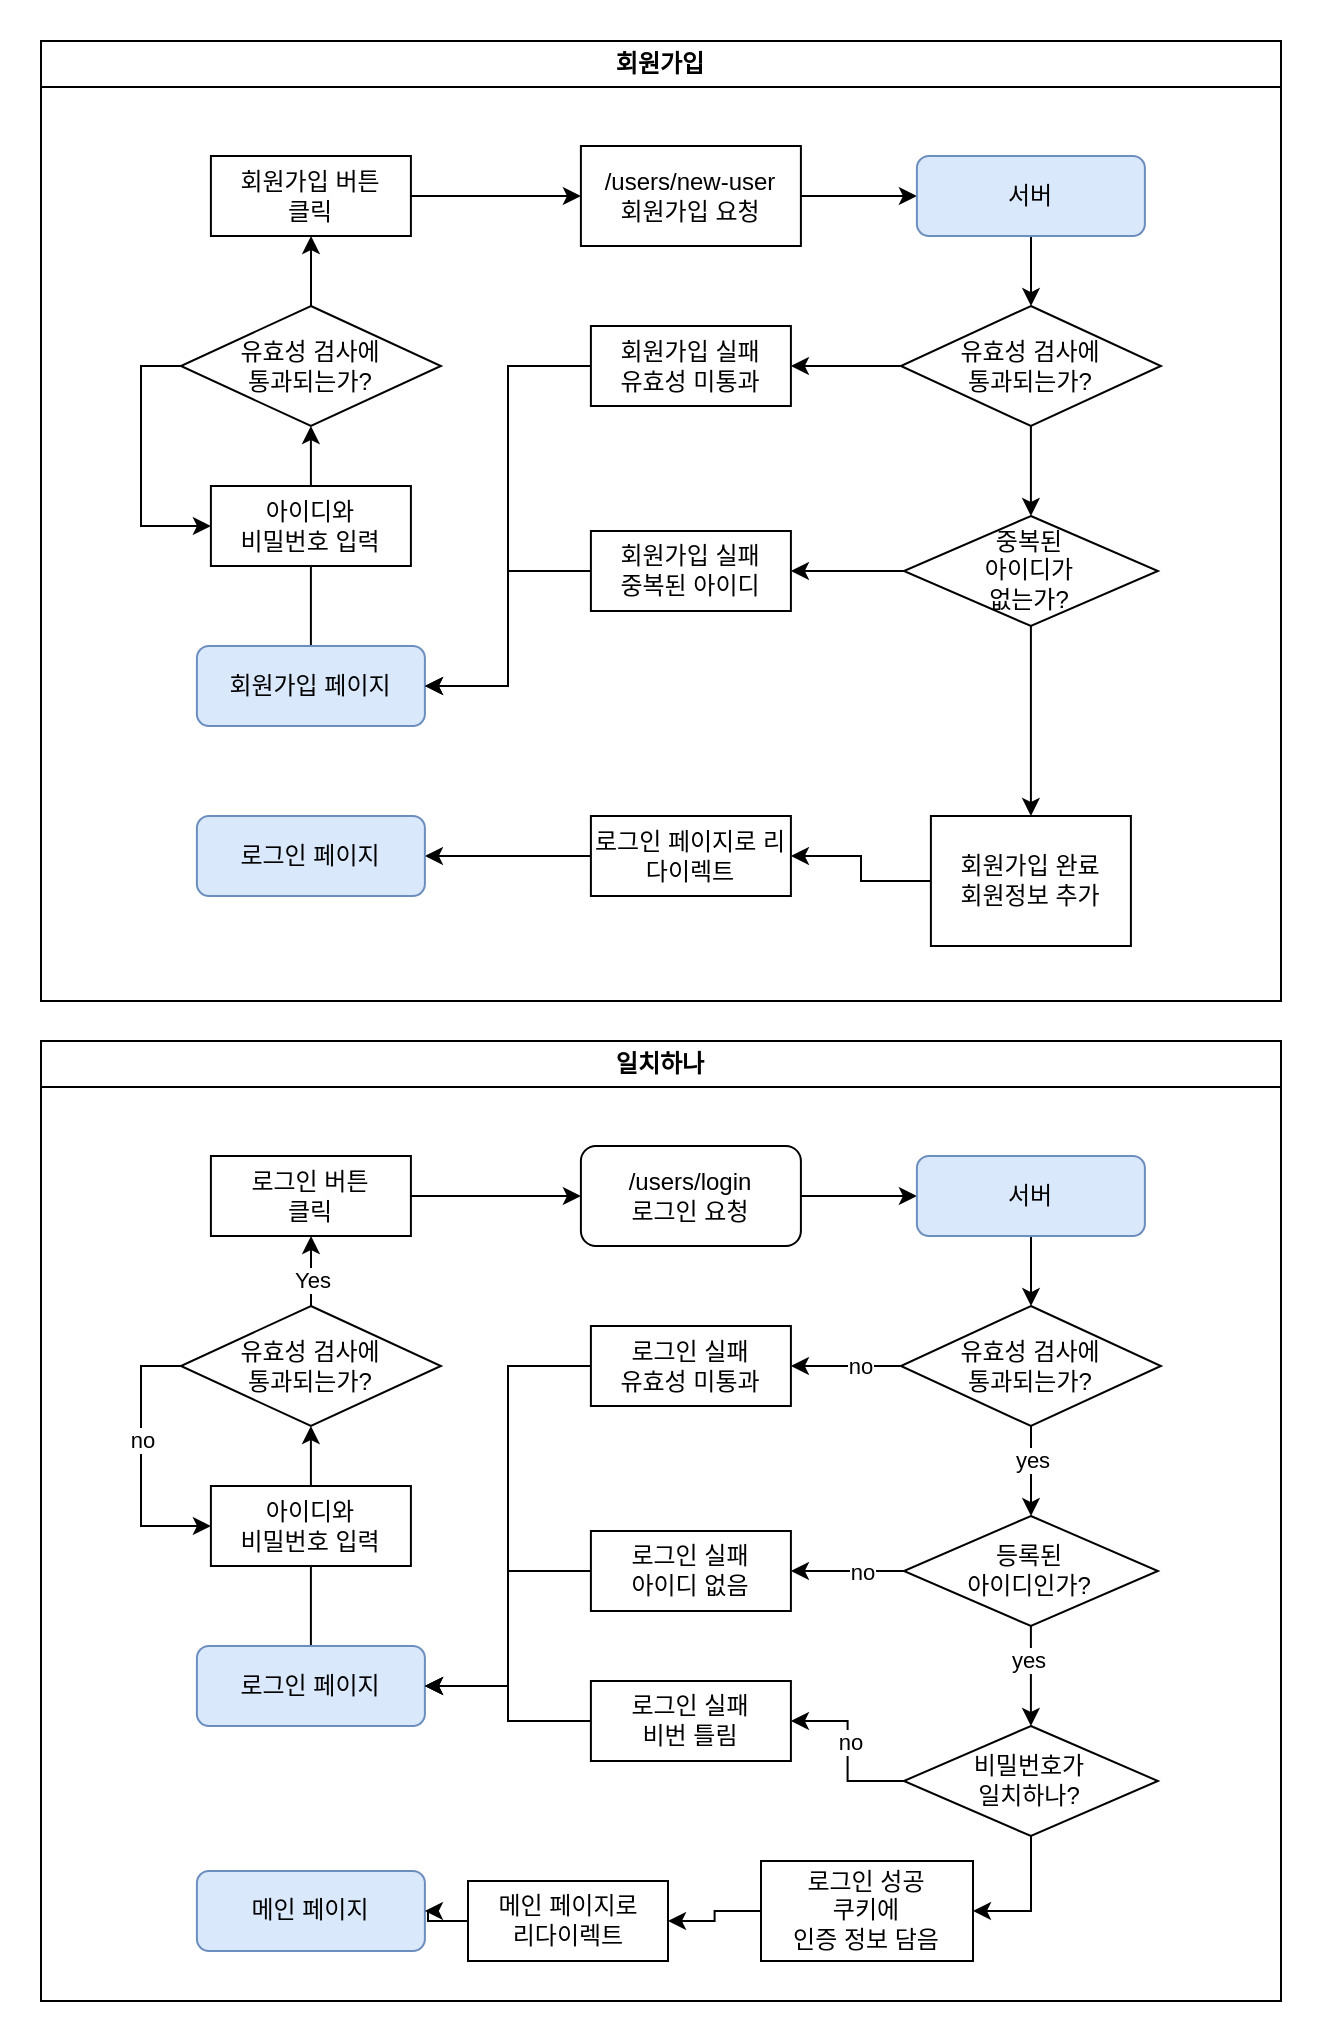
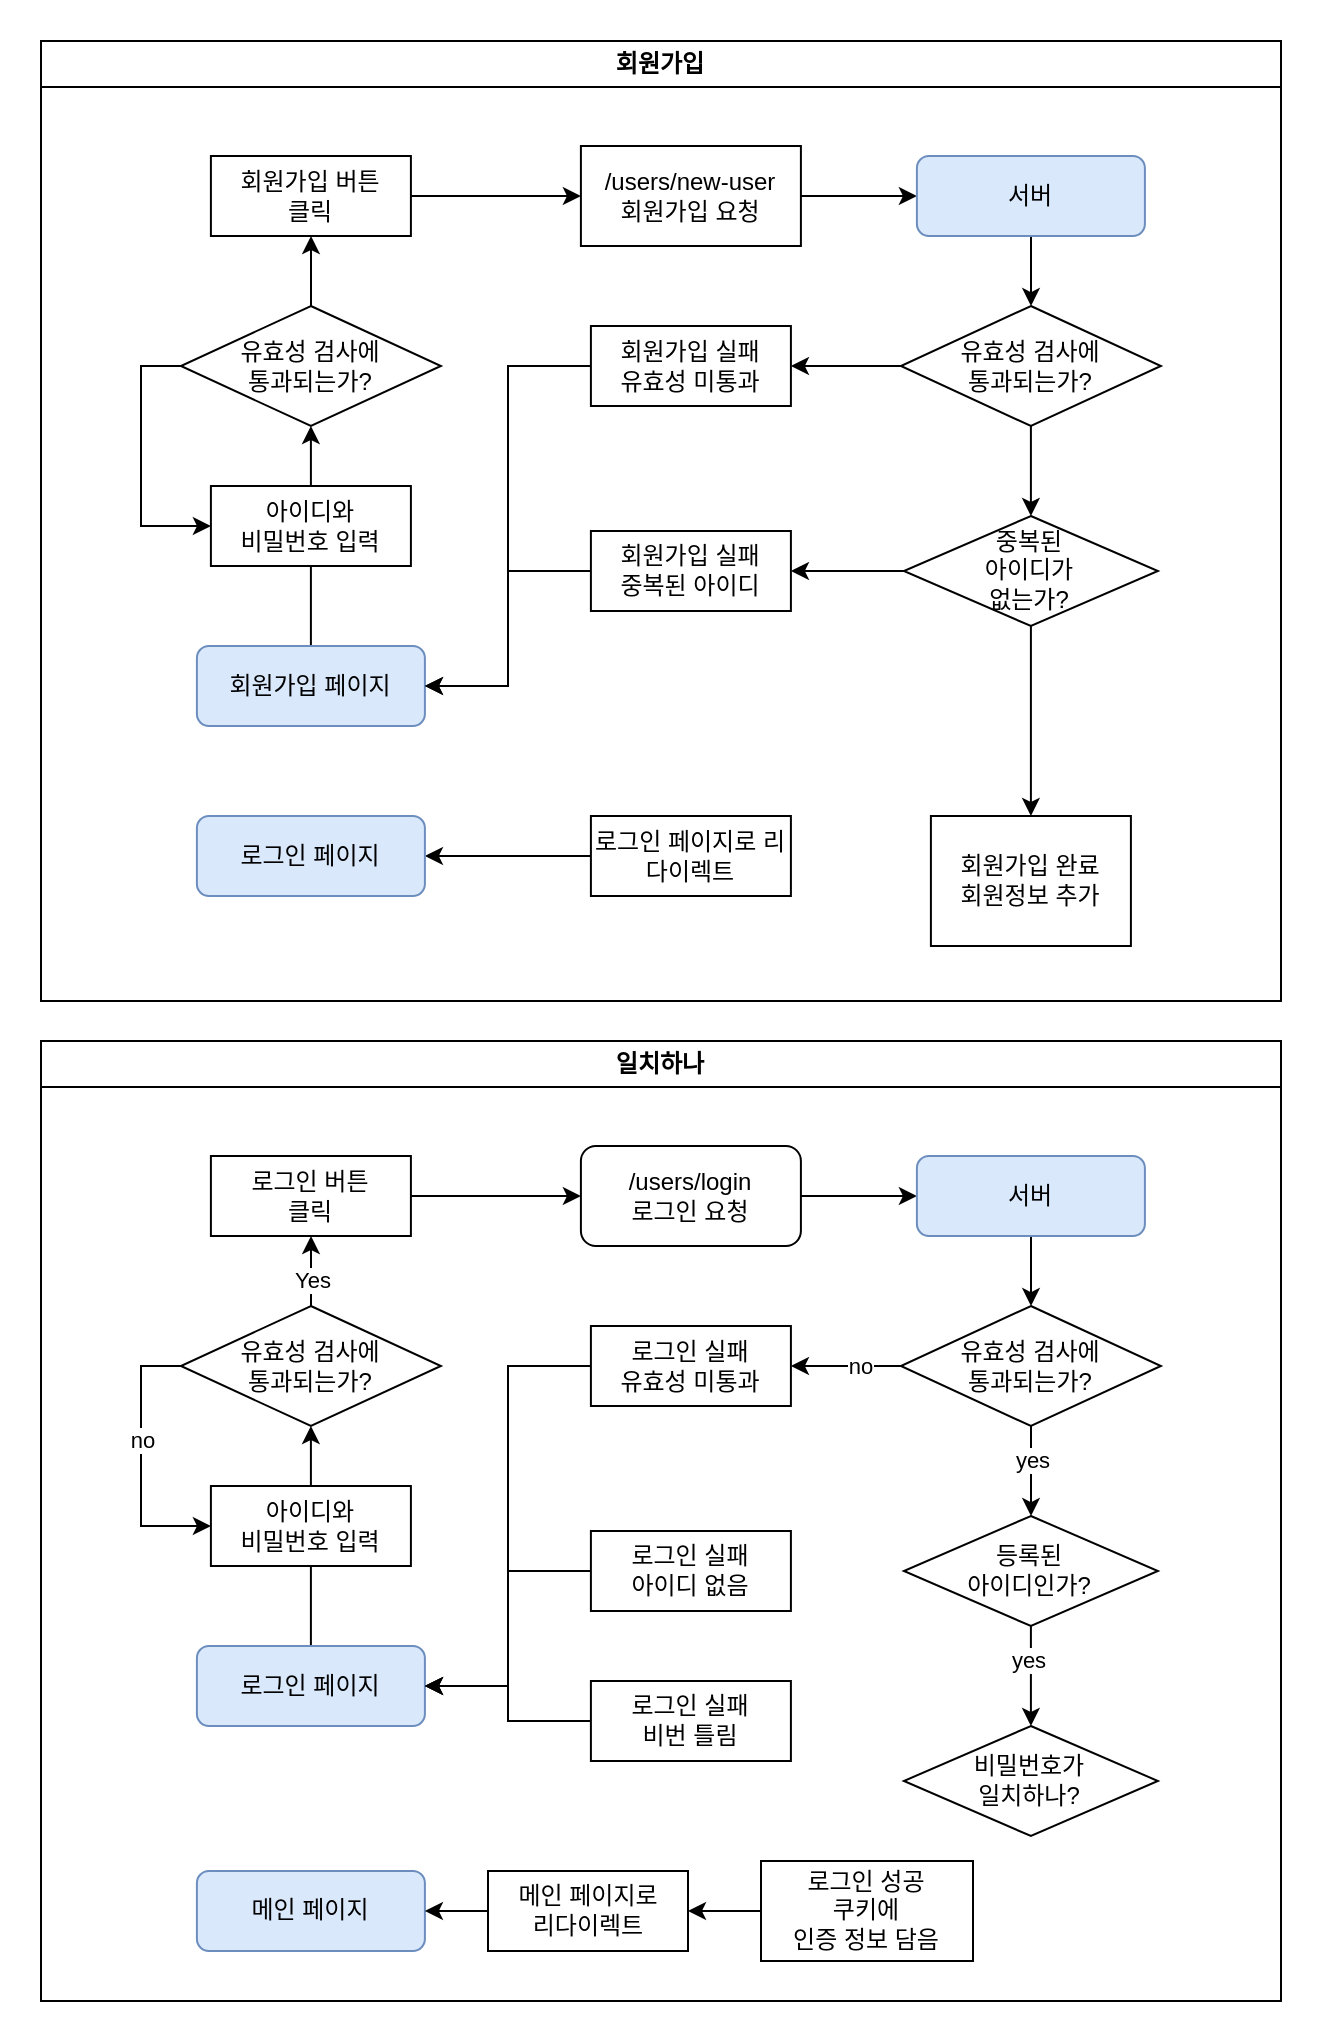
edge "회원가입 완료 회원정보 추가" -> "로그인 페이지로 리다이렉트": removed
edge "등록된 아이디인가?" -> "로그인 실패 아이디 없음": removed, label "no"
edge "비밀번호가 일치하나?" -> "로그인 실패 비번 틀림": removed, label "no"
edge "비밀번호가 일치하나?" -> "로그인 성공 쿠키에 인증 정보 담음": removed
node "메인 페이지로 리다이렉트": moved (568, 1921) -> (588, 1911)
